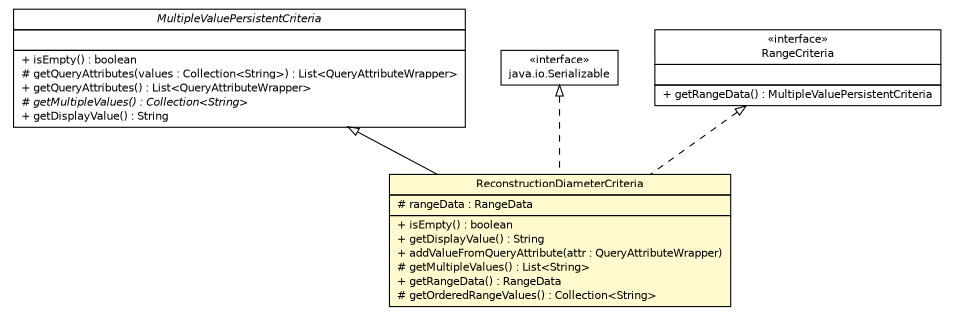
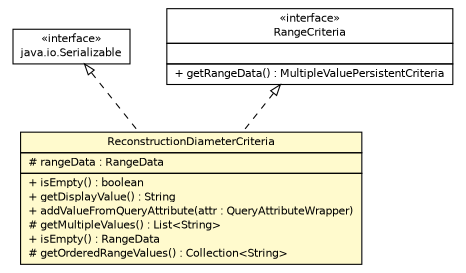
node "MultipleValuePersistentCriteria": removed
node "ReconstructionDiameterCriteria": text "+ getRangeData() : RangeData" -> "+ isEmpty() : RangeData"
